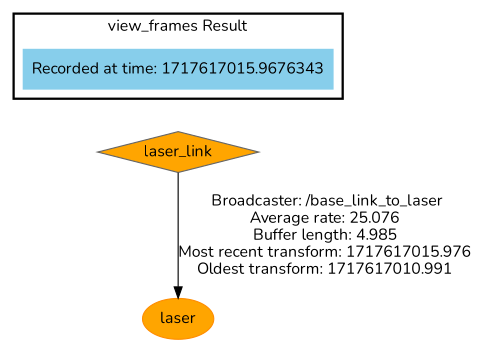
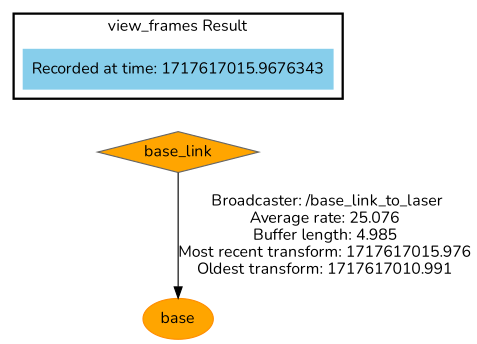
node "laser_link": label "laser_link" -> "base_link"
node "laser": label "laser" -> "base"
